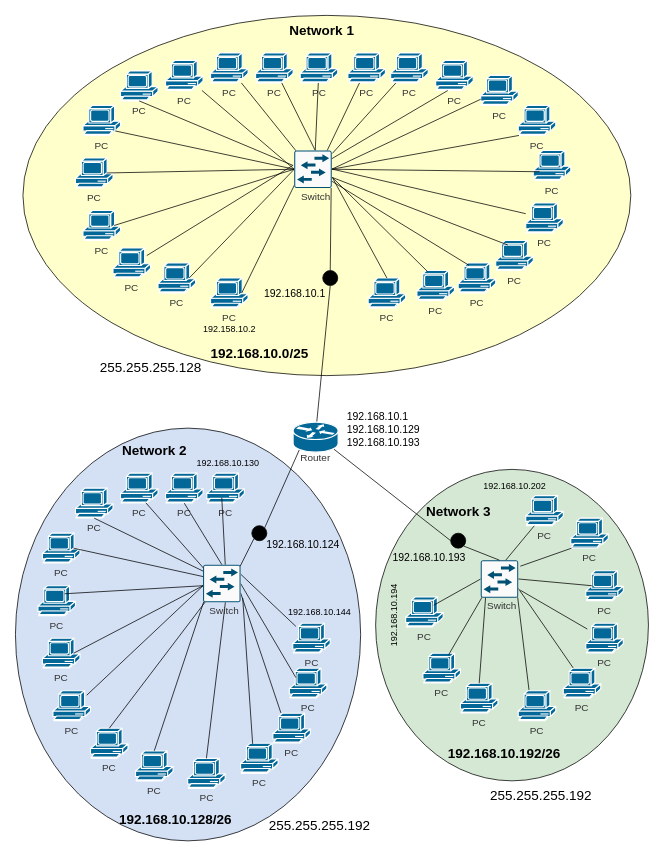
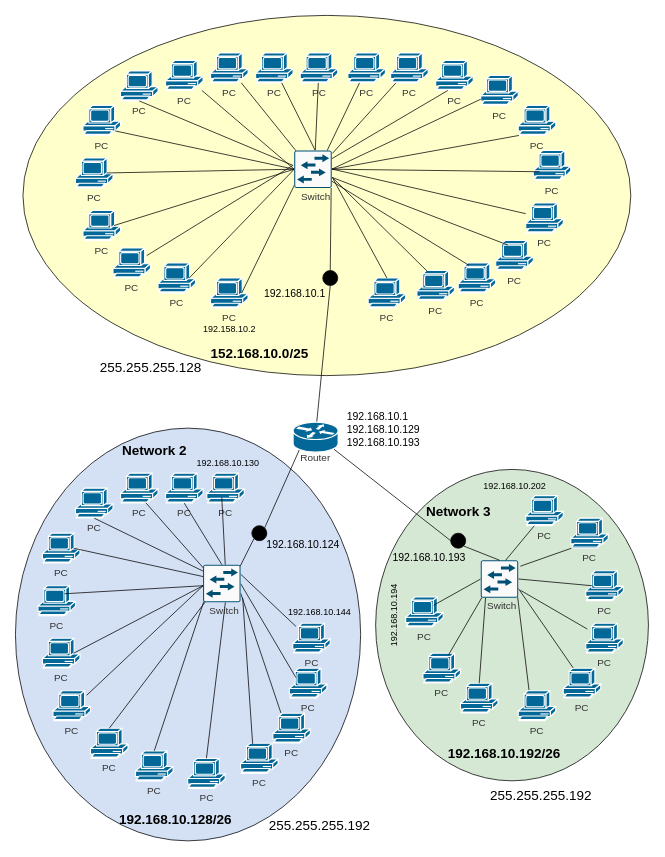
node "Network 1": removed
node "192.168.10.0/25": label "192.168.10.0/25" -> "152.168.10.0/25"
